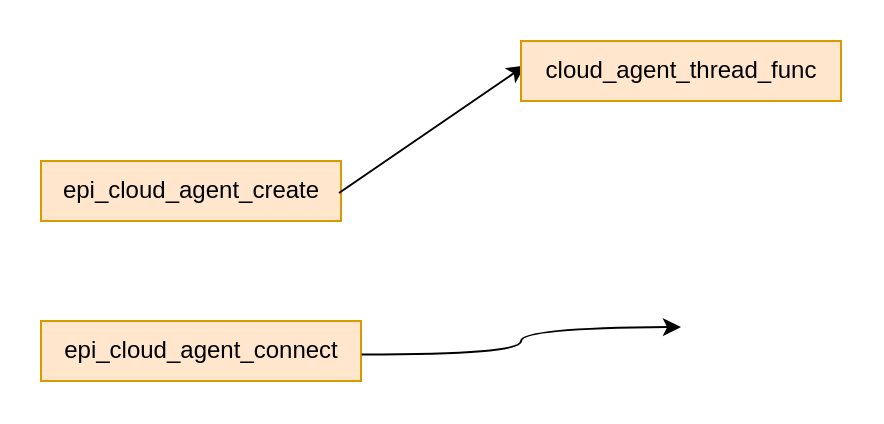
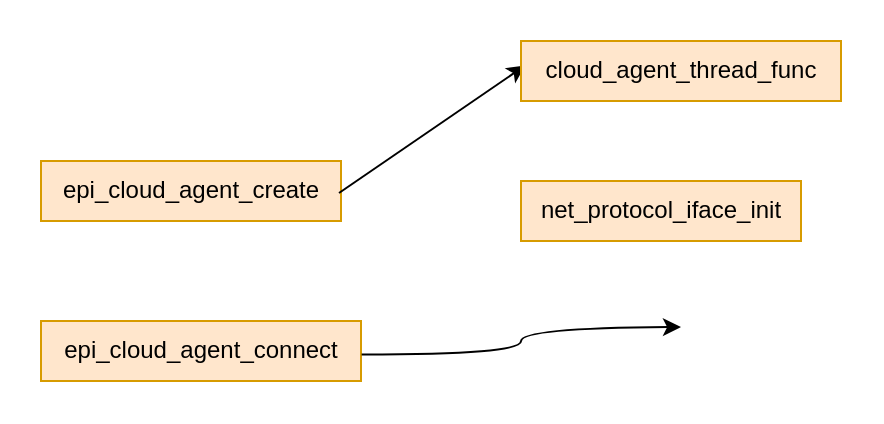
node "net_protocol_iface_init": added
